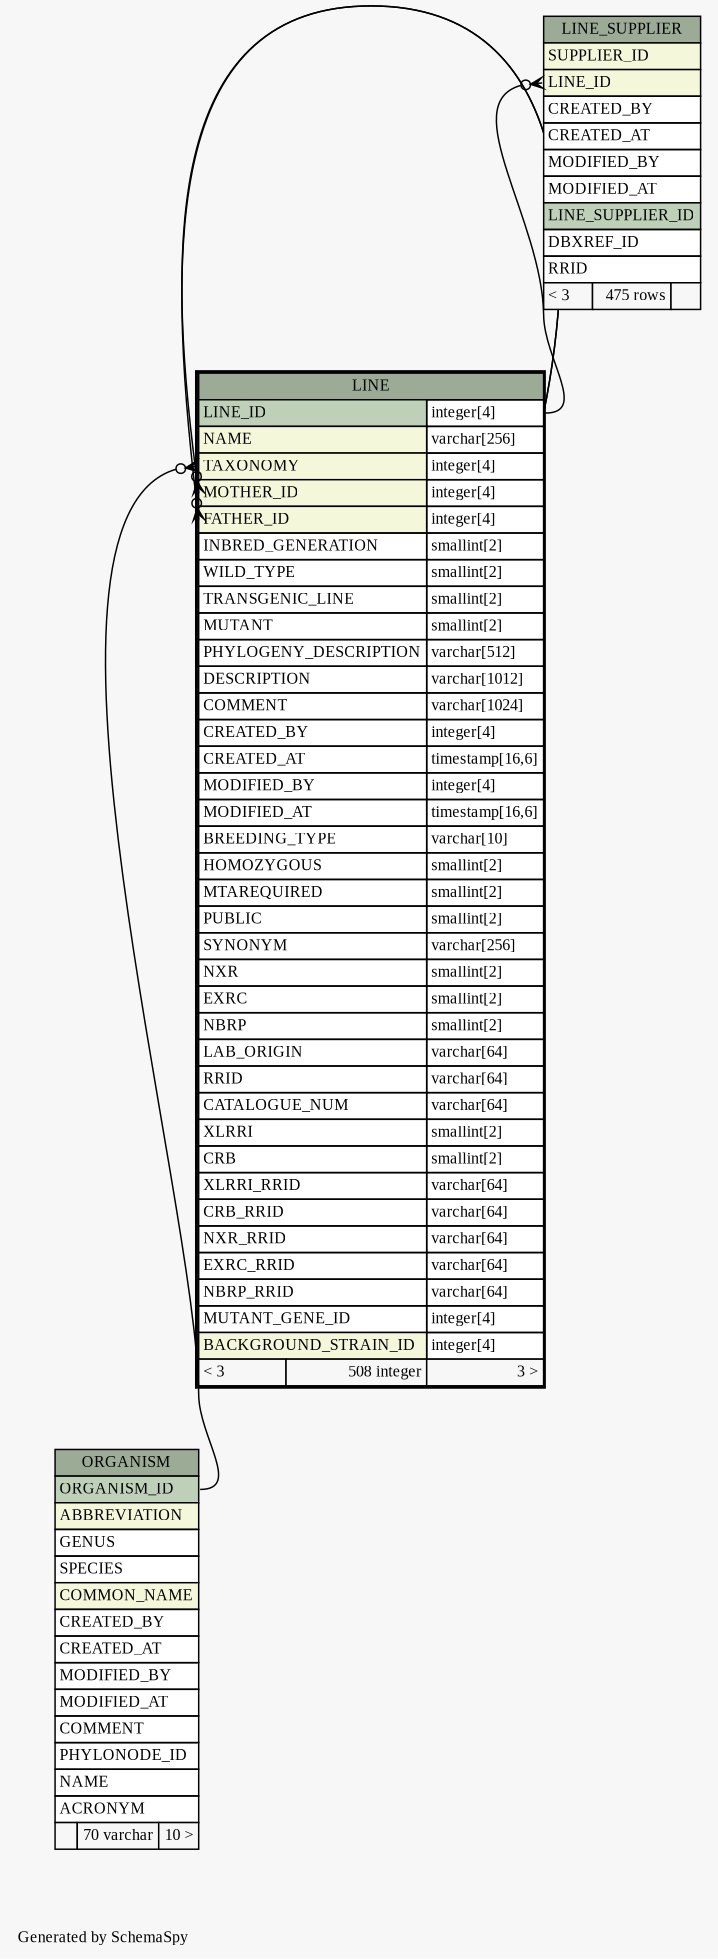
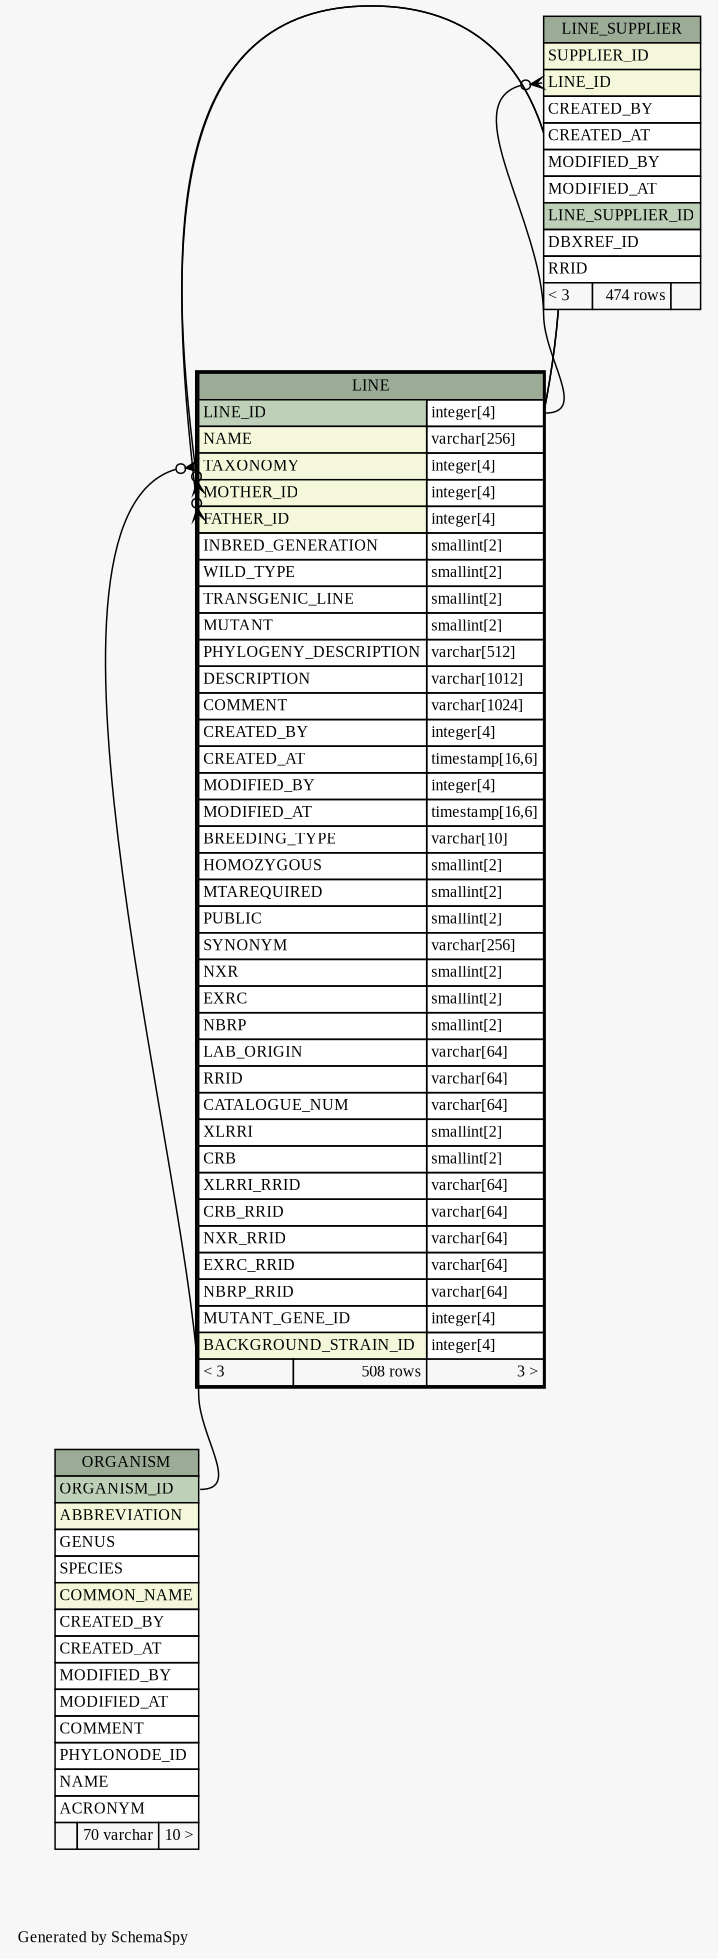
node "LINE_SUPPLIER": text "475 rows" -> "474 rows"
node "LINE": text "508 integer" -> "508 rows"
